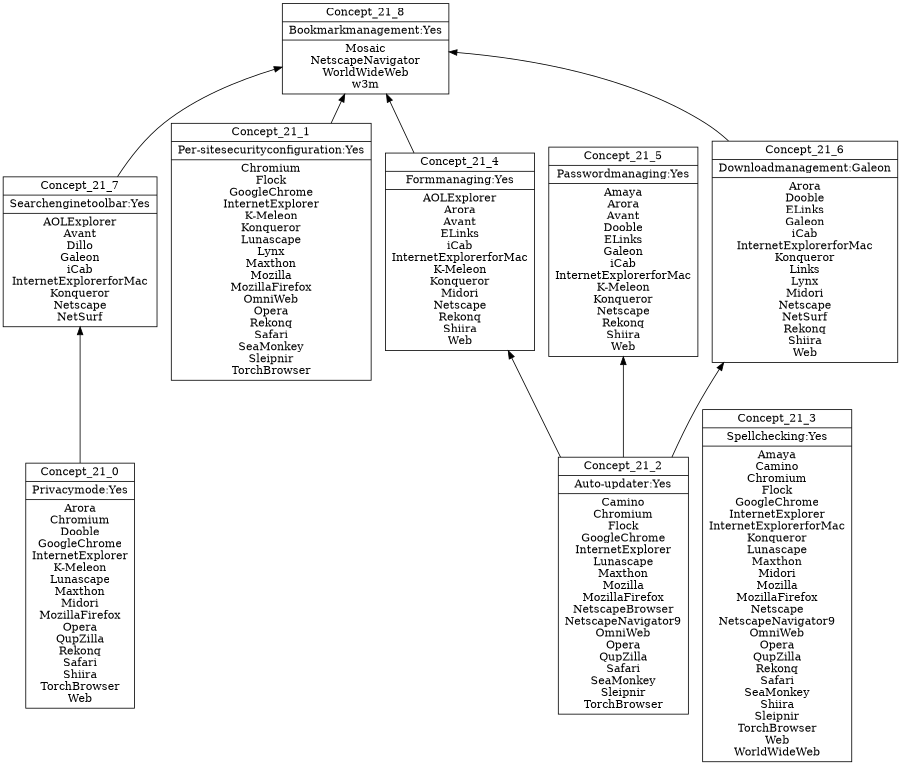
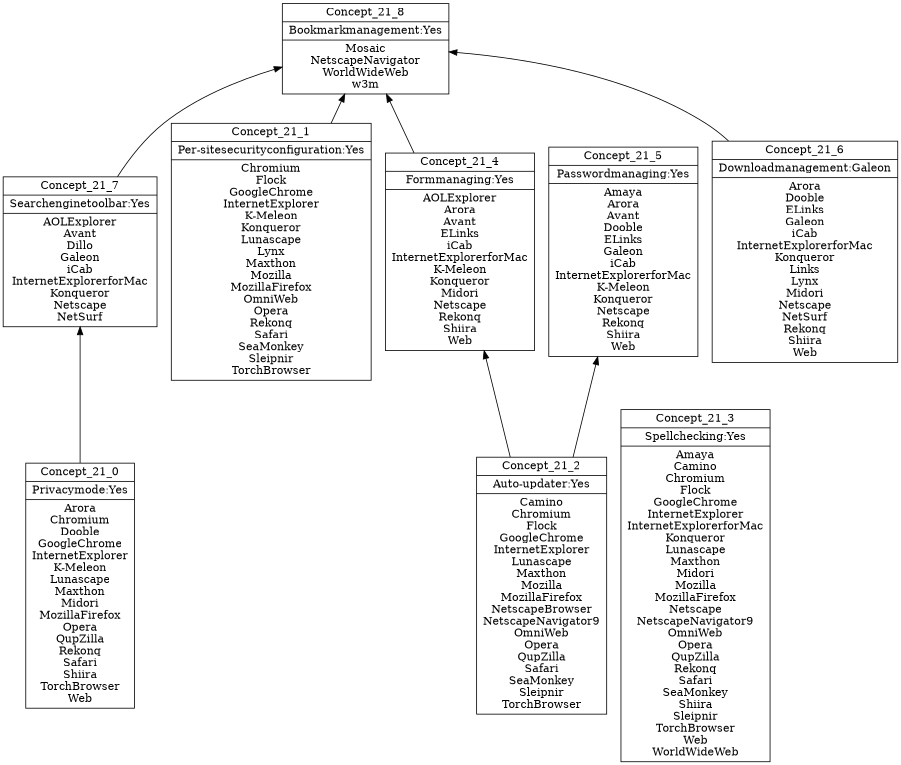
edge "Concept_21_2" -> "Concept_21_6": removed
